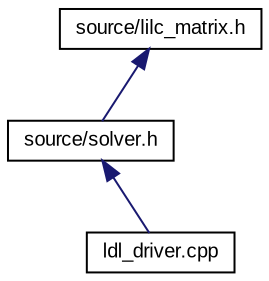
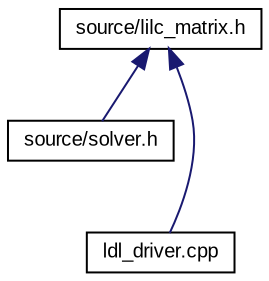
edge "ldl_driver.cpp" -> "source/solver.h": now "ldl_driver.cpp" -> "source/lilc_matrix.h"
